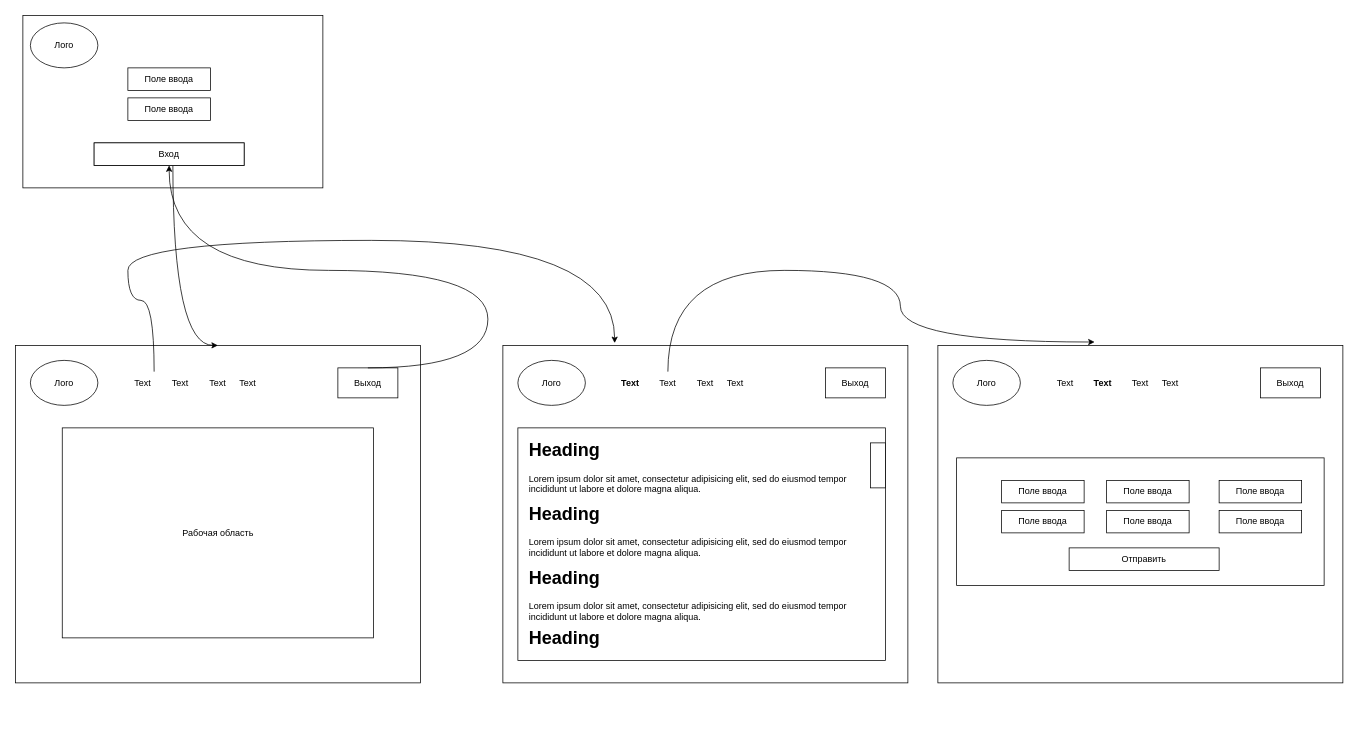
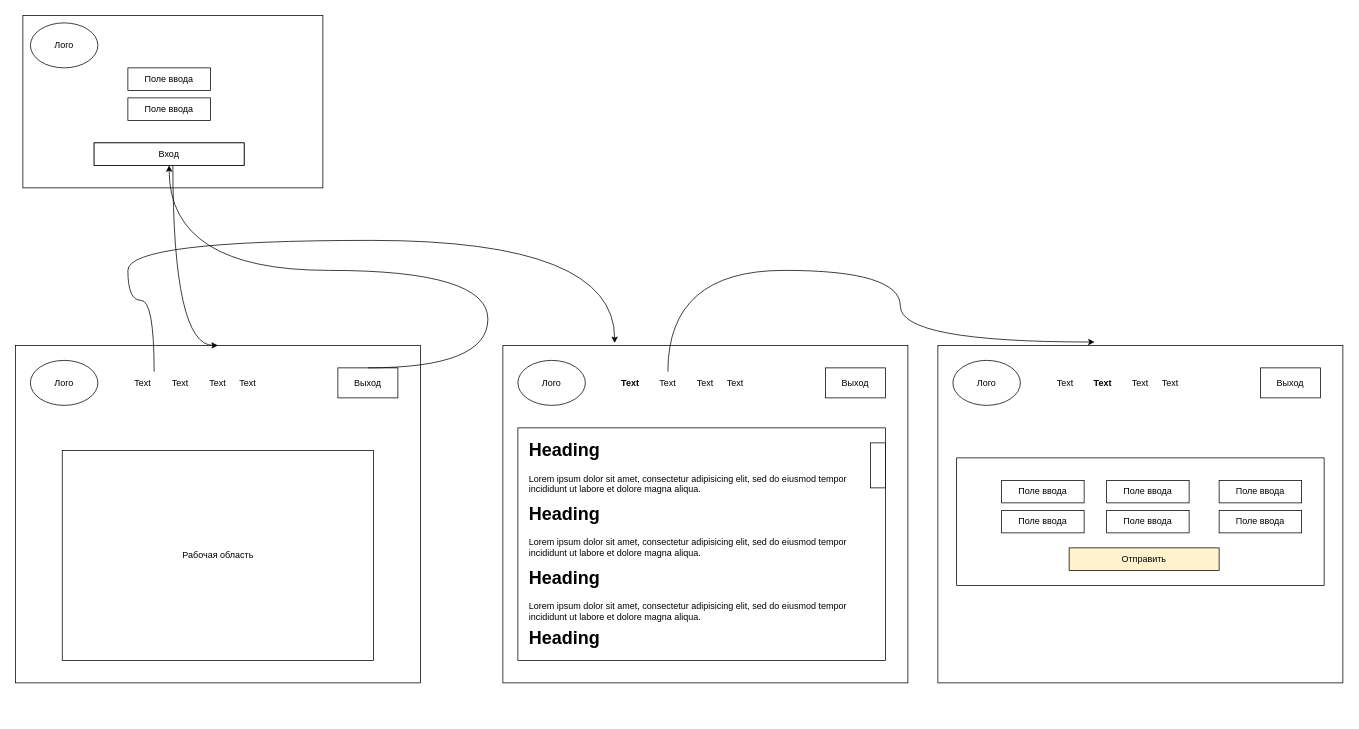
node "Рабочая область": moved (218, 533) -> (218, 555)
node "Отправить": fillcolor #ffffff -> #fff2cc
